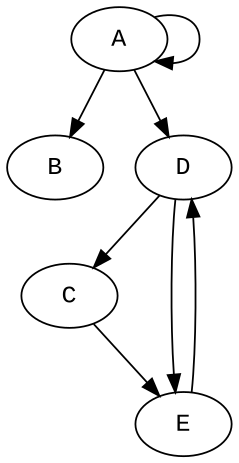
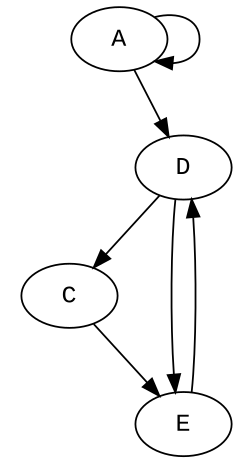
node "B": removed
